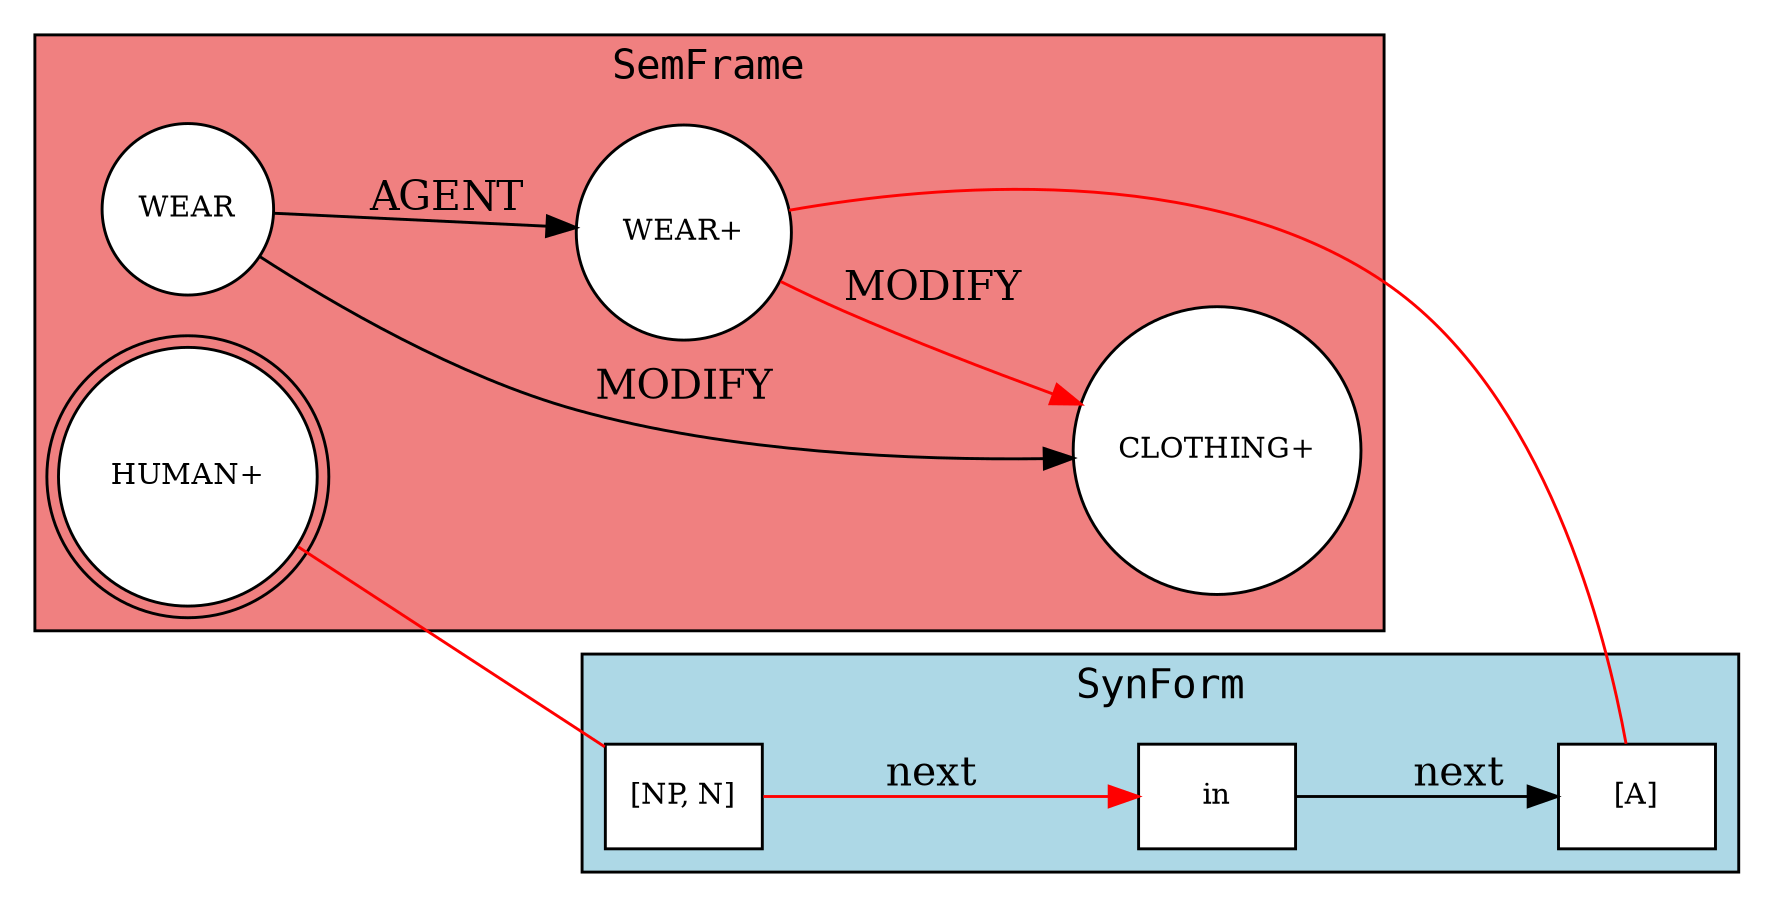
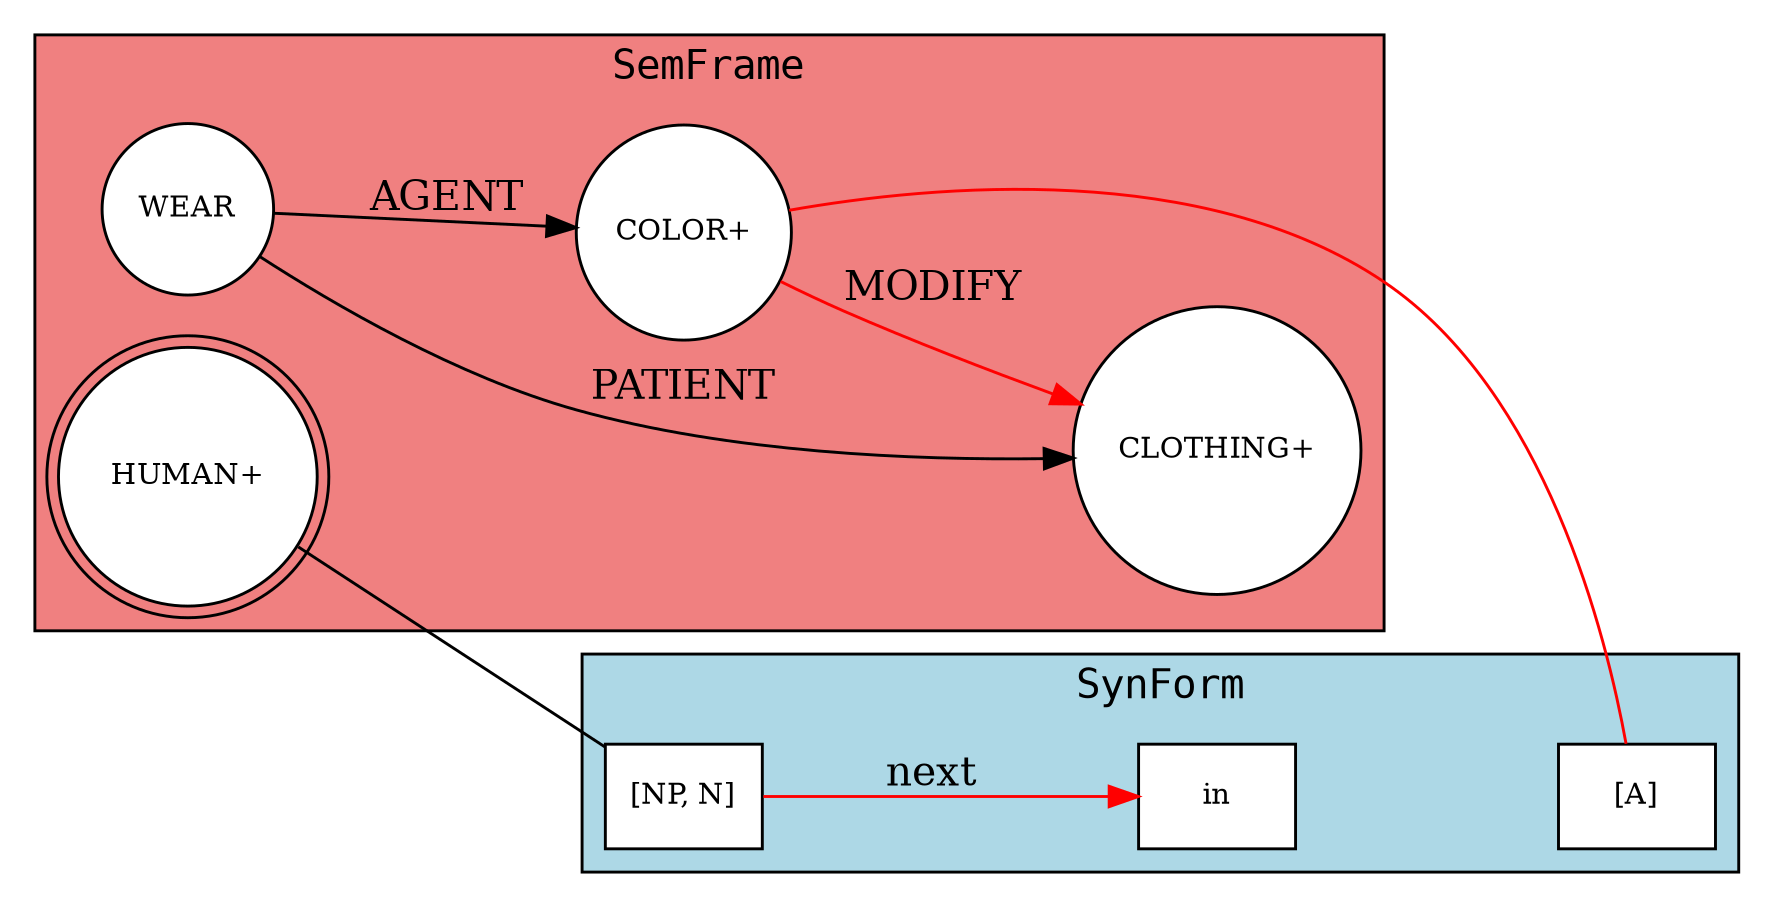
node "WEAR+": label "WEAR+" -> "COLOR+"
edge "WEAR" -> "CLOTHING+": label "MODIFY" -> "PATIENT"
edge "HUMAN+" -- "[NP, N]": color red -> black
edge "in" -> "[A]": removed, label "next"
